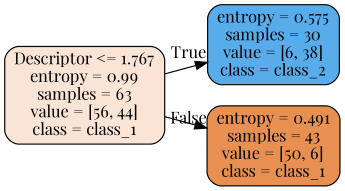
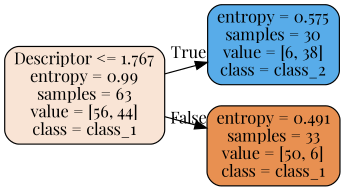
node "entropy = 0.491 samples = 43 value = [50, 6] class = class_1": label "entropy = 0.491 samples = 43 value = [50, 6] class = class_1" -> "entropy = 0.491 samples = 33 value = [50, 6] class = class_1"
